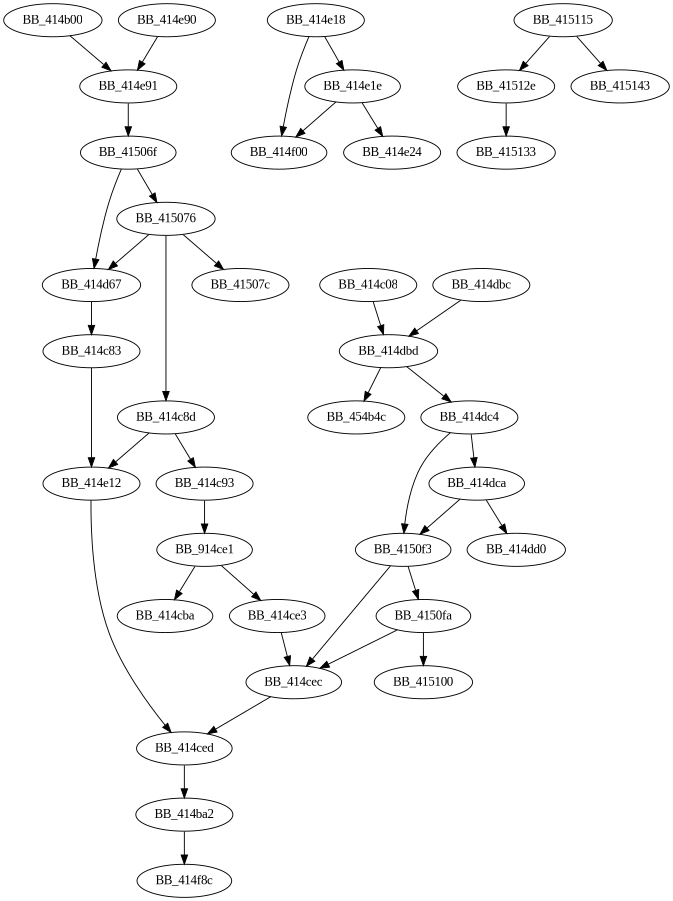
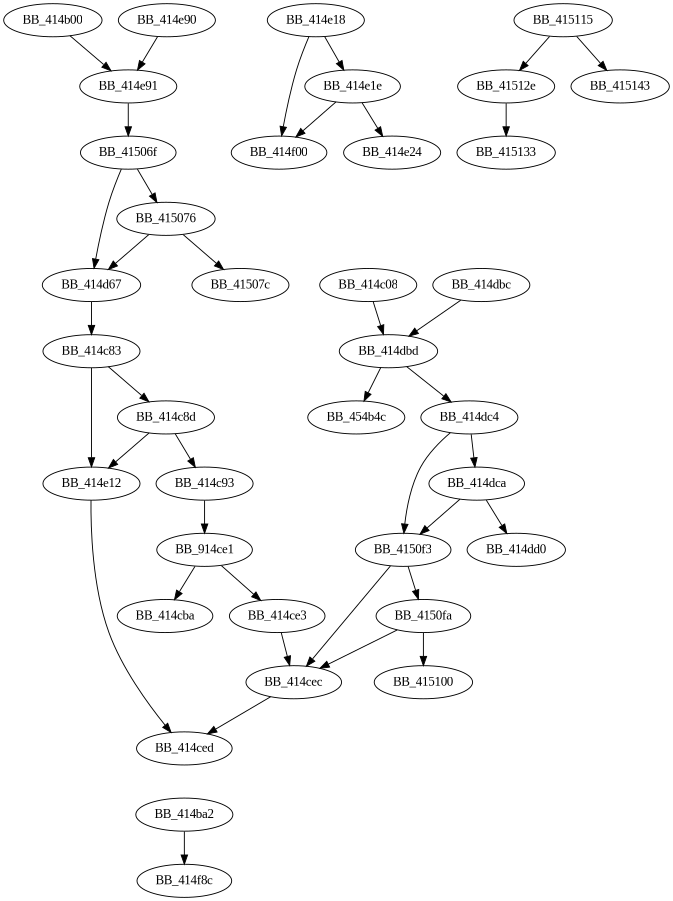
edge "BB_415076" -> "BB_414c8d": now "BB_414c83" -> "BB_414c8d"
edge "BB_414ced" -> "BB_414ba2": removed
